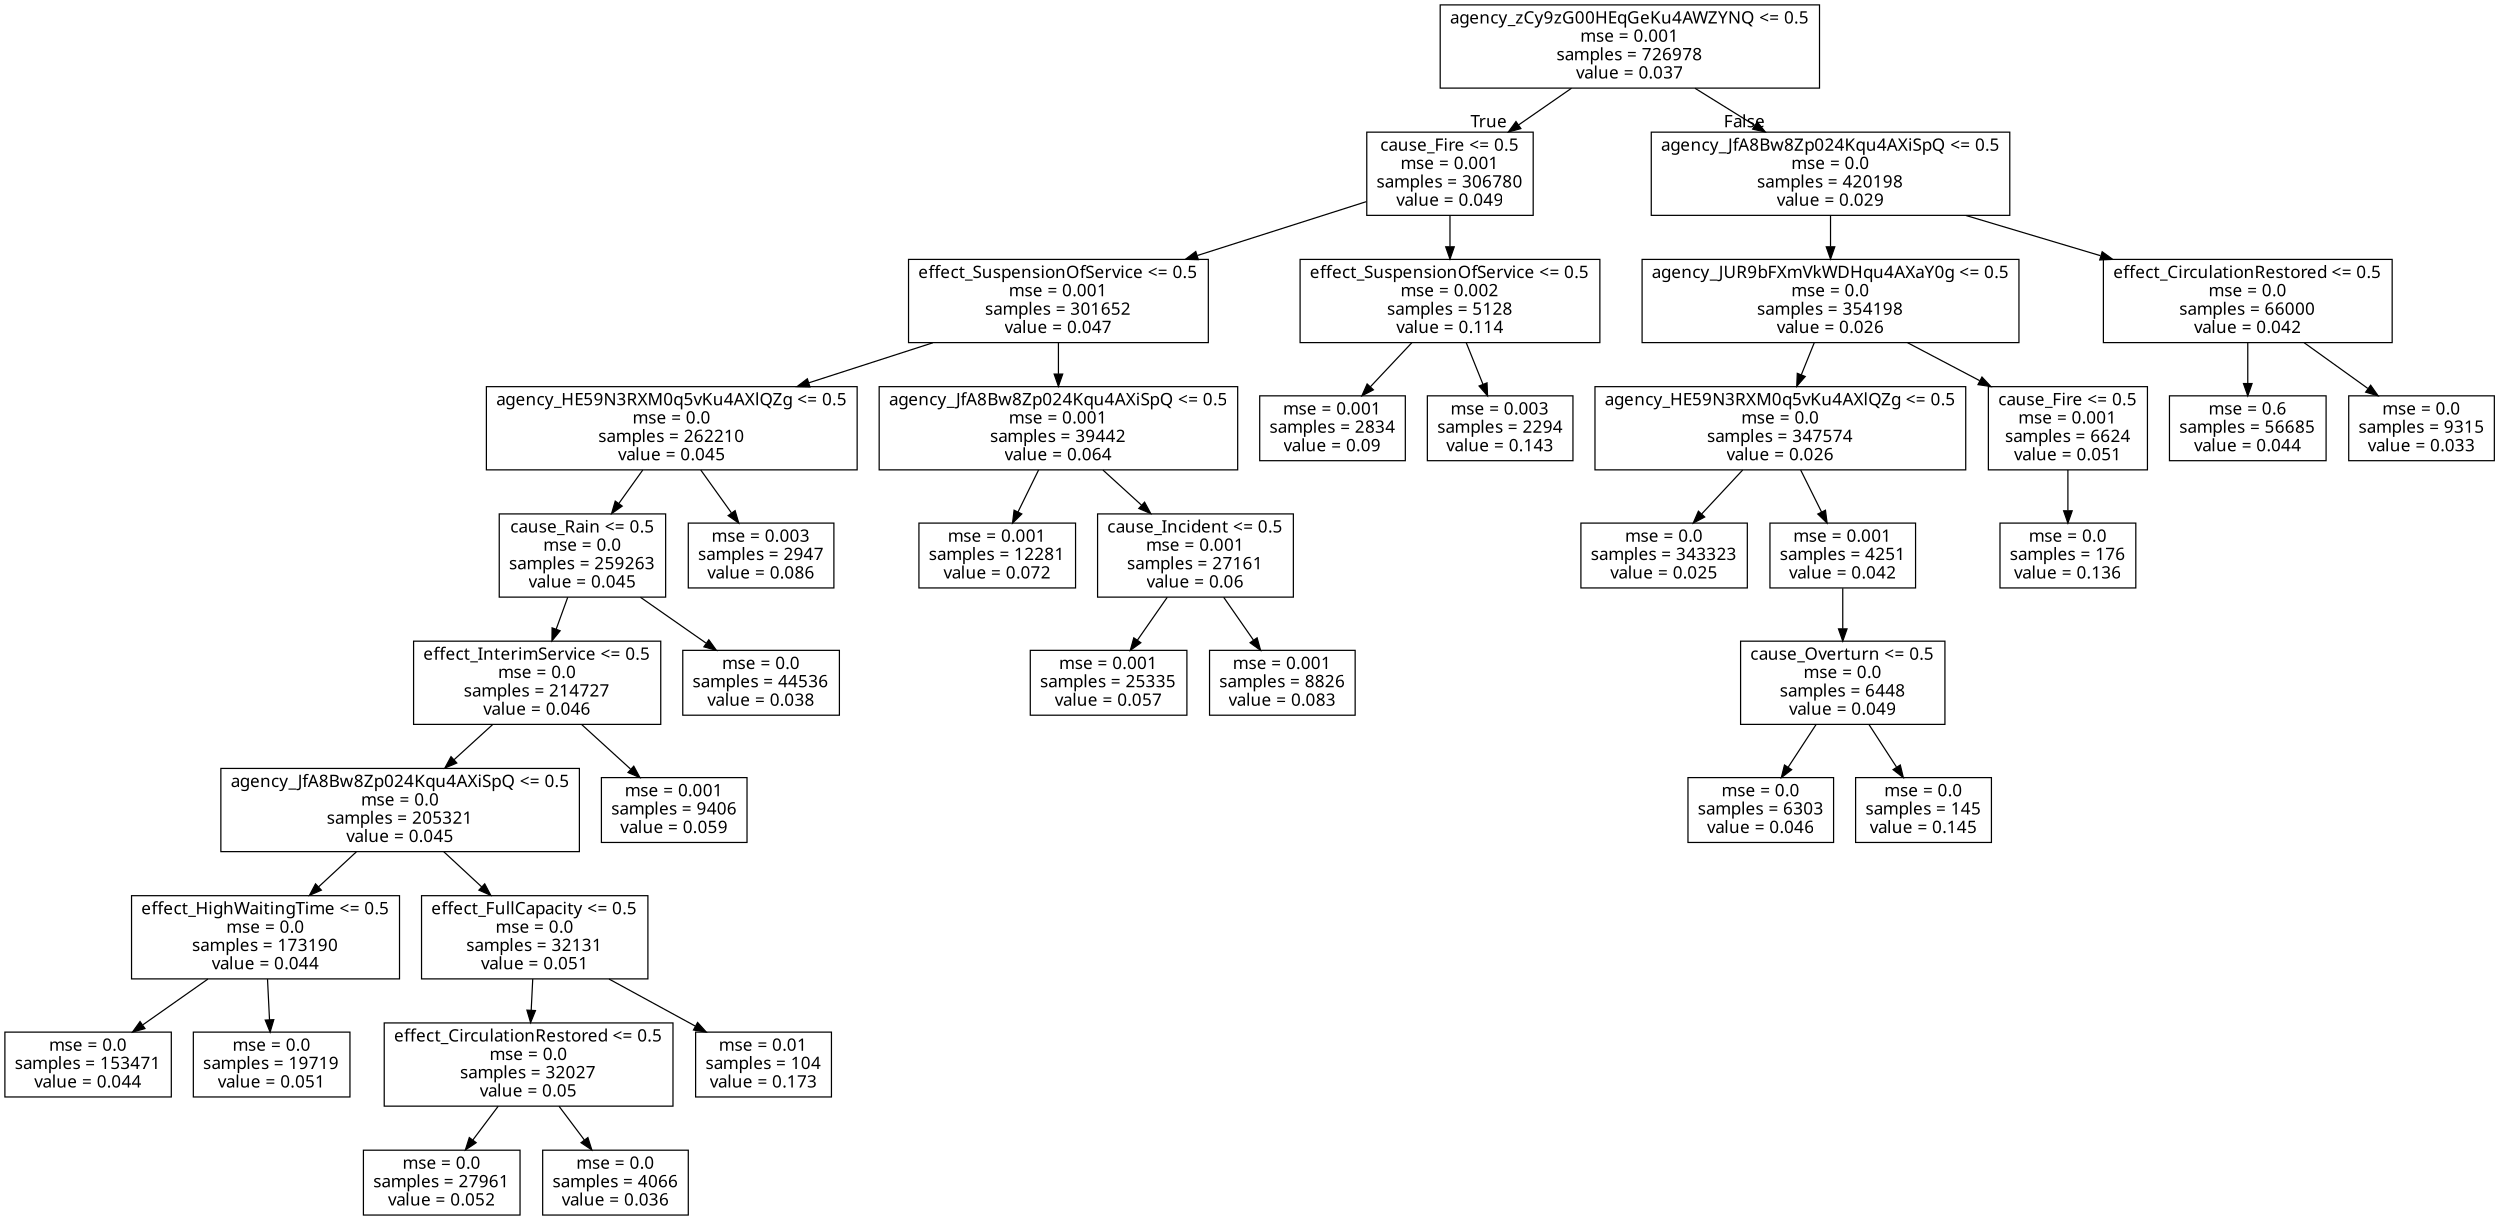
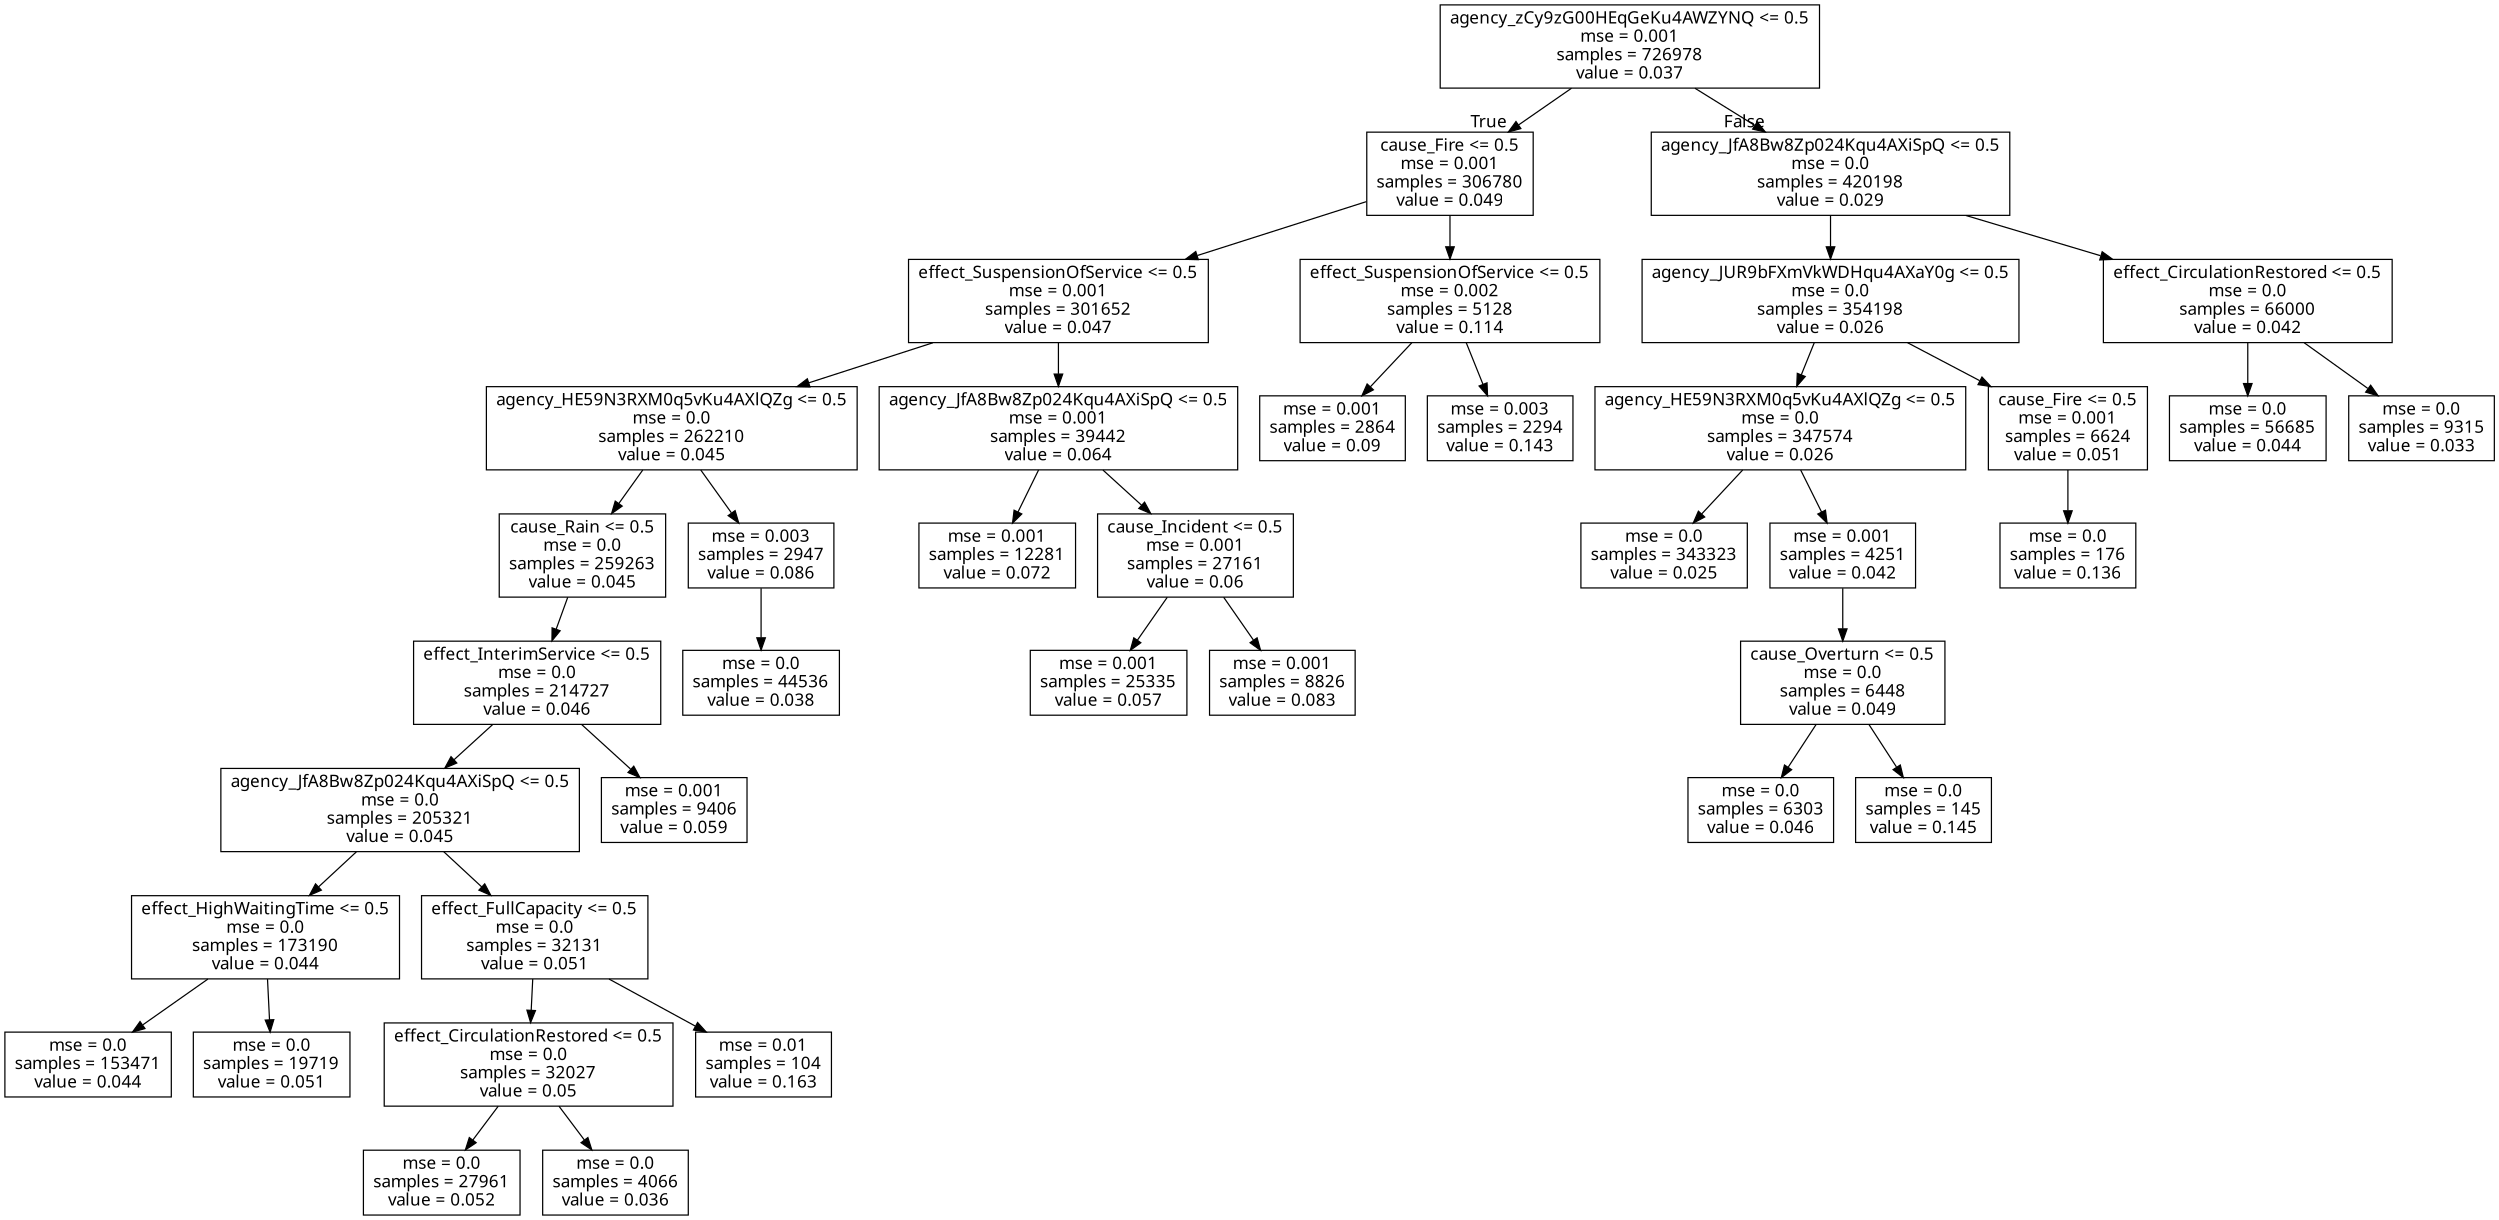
node "mse = 0.001 samples = 2834 value = 0.09": label "mse = 0.001 samples = 2834 value = 0.09" -> "mse = 0.001 samples = 2864 value = 0.09"
node "mse = 0.6 samples = 56685 value = 0.044": label "mse = 0.6 samples = 56685 value = 0.044" -> "mse = 0.0 samples = 56685 value = 0.044"
edge "cause_Rain <= 0.5 mse = 0.0 samples = 259263 value = 0.045" -> "mse = 0.0 samples = 44536 value = 0.038": now "mse = 0.003 samples = 2947 value = 0.086" -> "mse = 0.0 samples = 44536 value = 0.038"
node "mse = 0.01 samples = 104 value = 0.173": label "mse = 0.01 samples = 104 value = 0.173" -> "mse = 0.01 samples = 104 value = 0.163"
